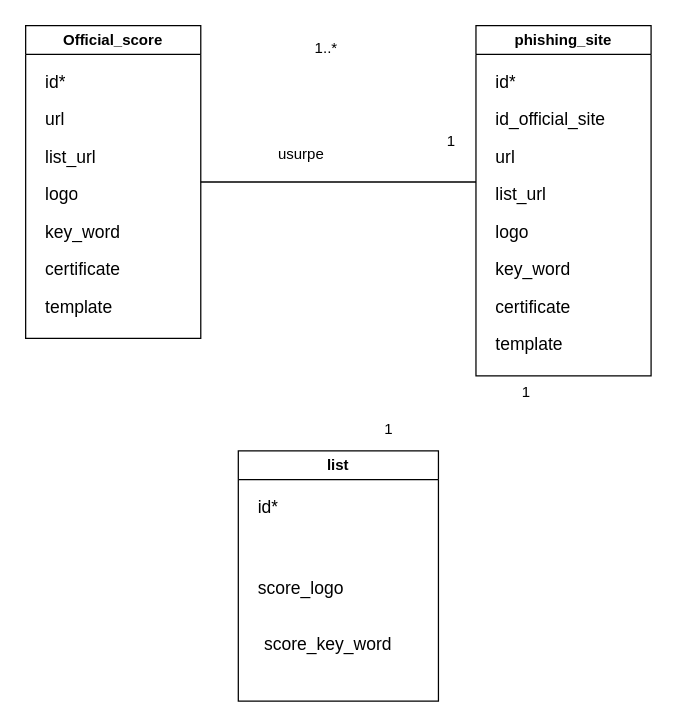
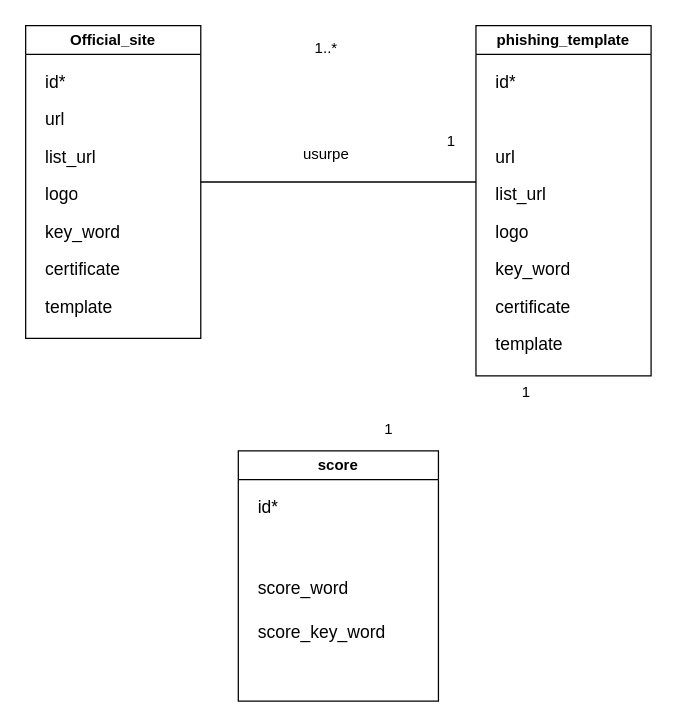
node "Official_score": label "Official_score" -> "Official_site"
node "phishing_site": label "phishing_site" -> "phishing_template"
node "id_official_site": removed
node "usurpe": moved (301, 154) -> (326, 154)
node "list": label "list" -> "score"
node "score_logo": label "score_logo" -> "score_word"
node "score_key_word": moved (338, 644) -> (332, 632)
